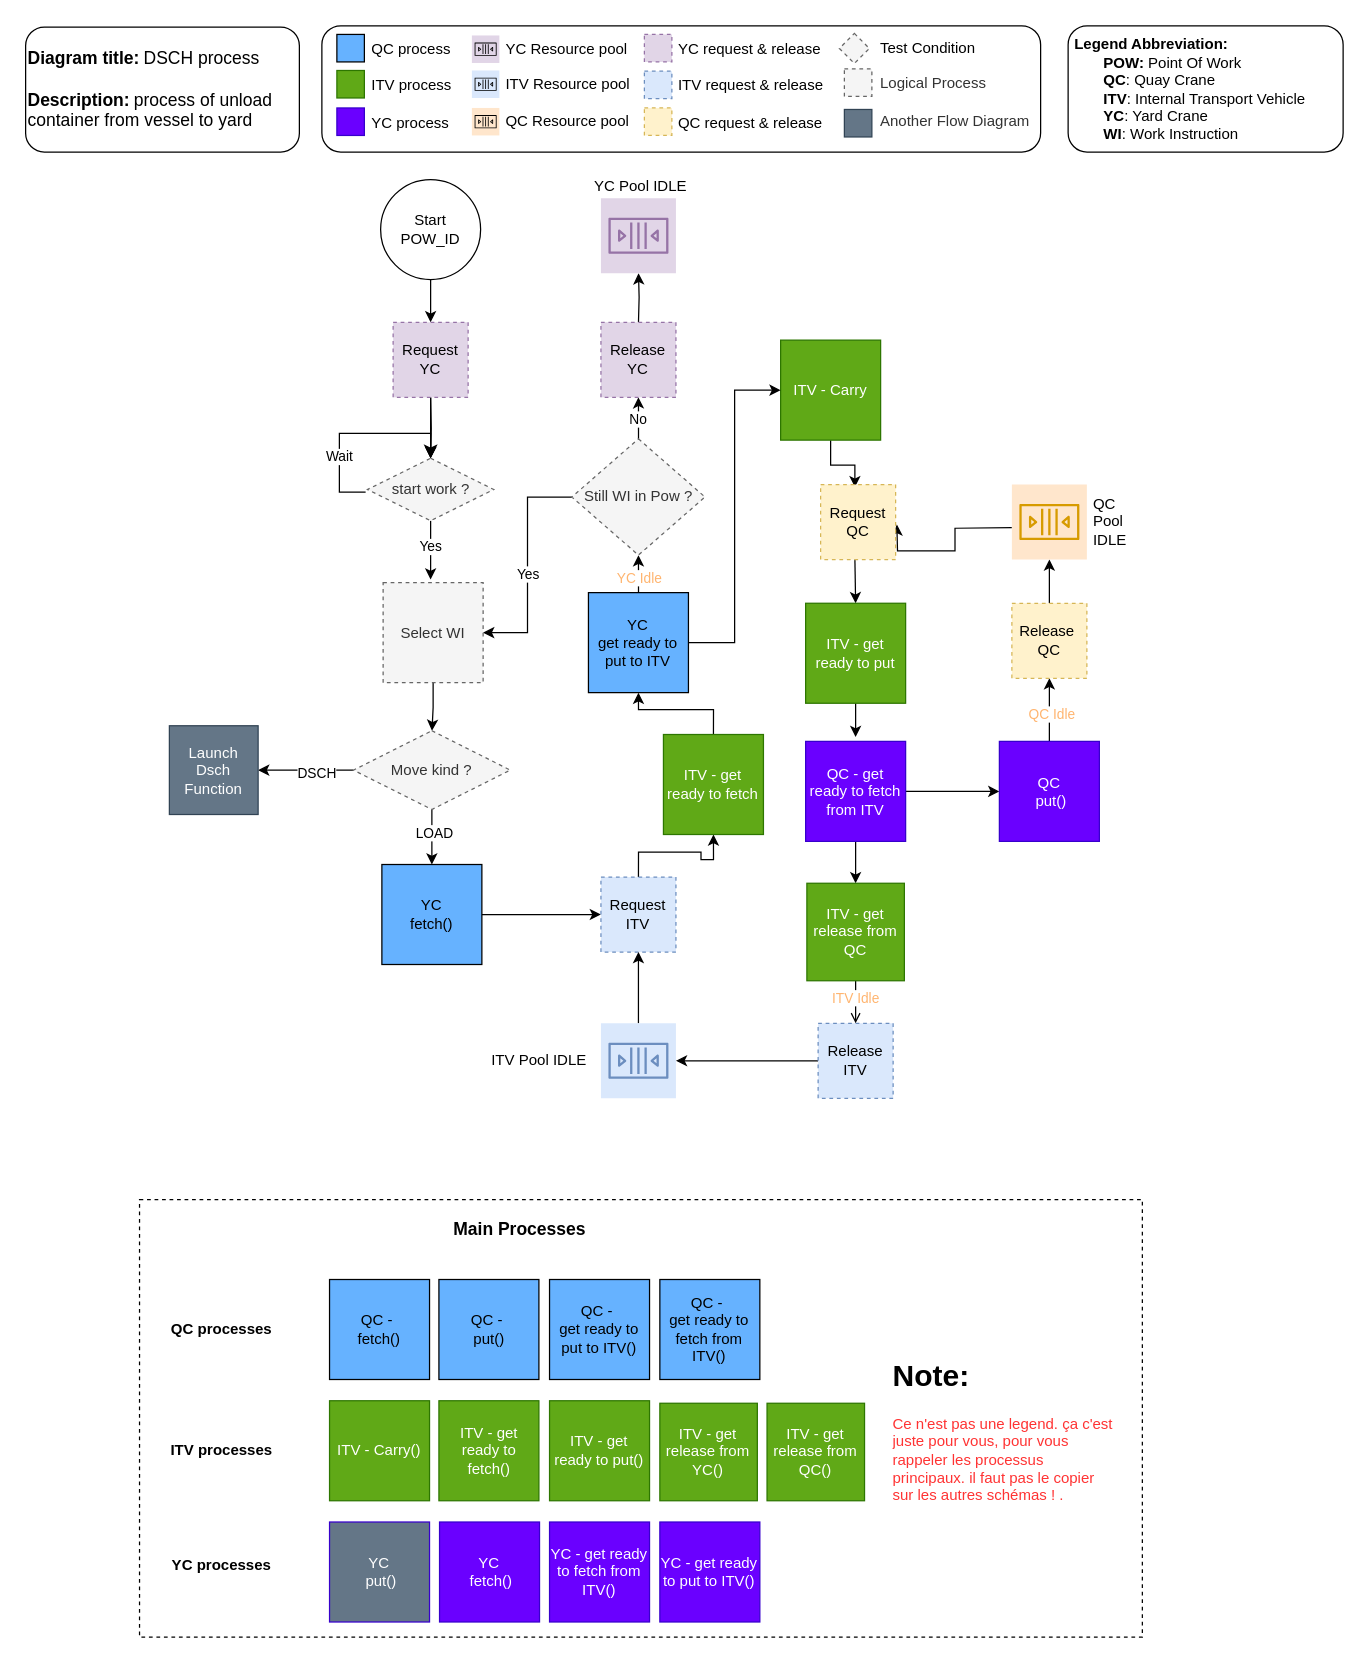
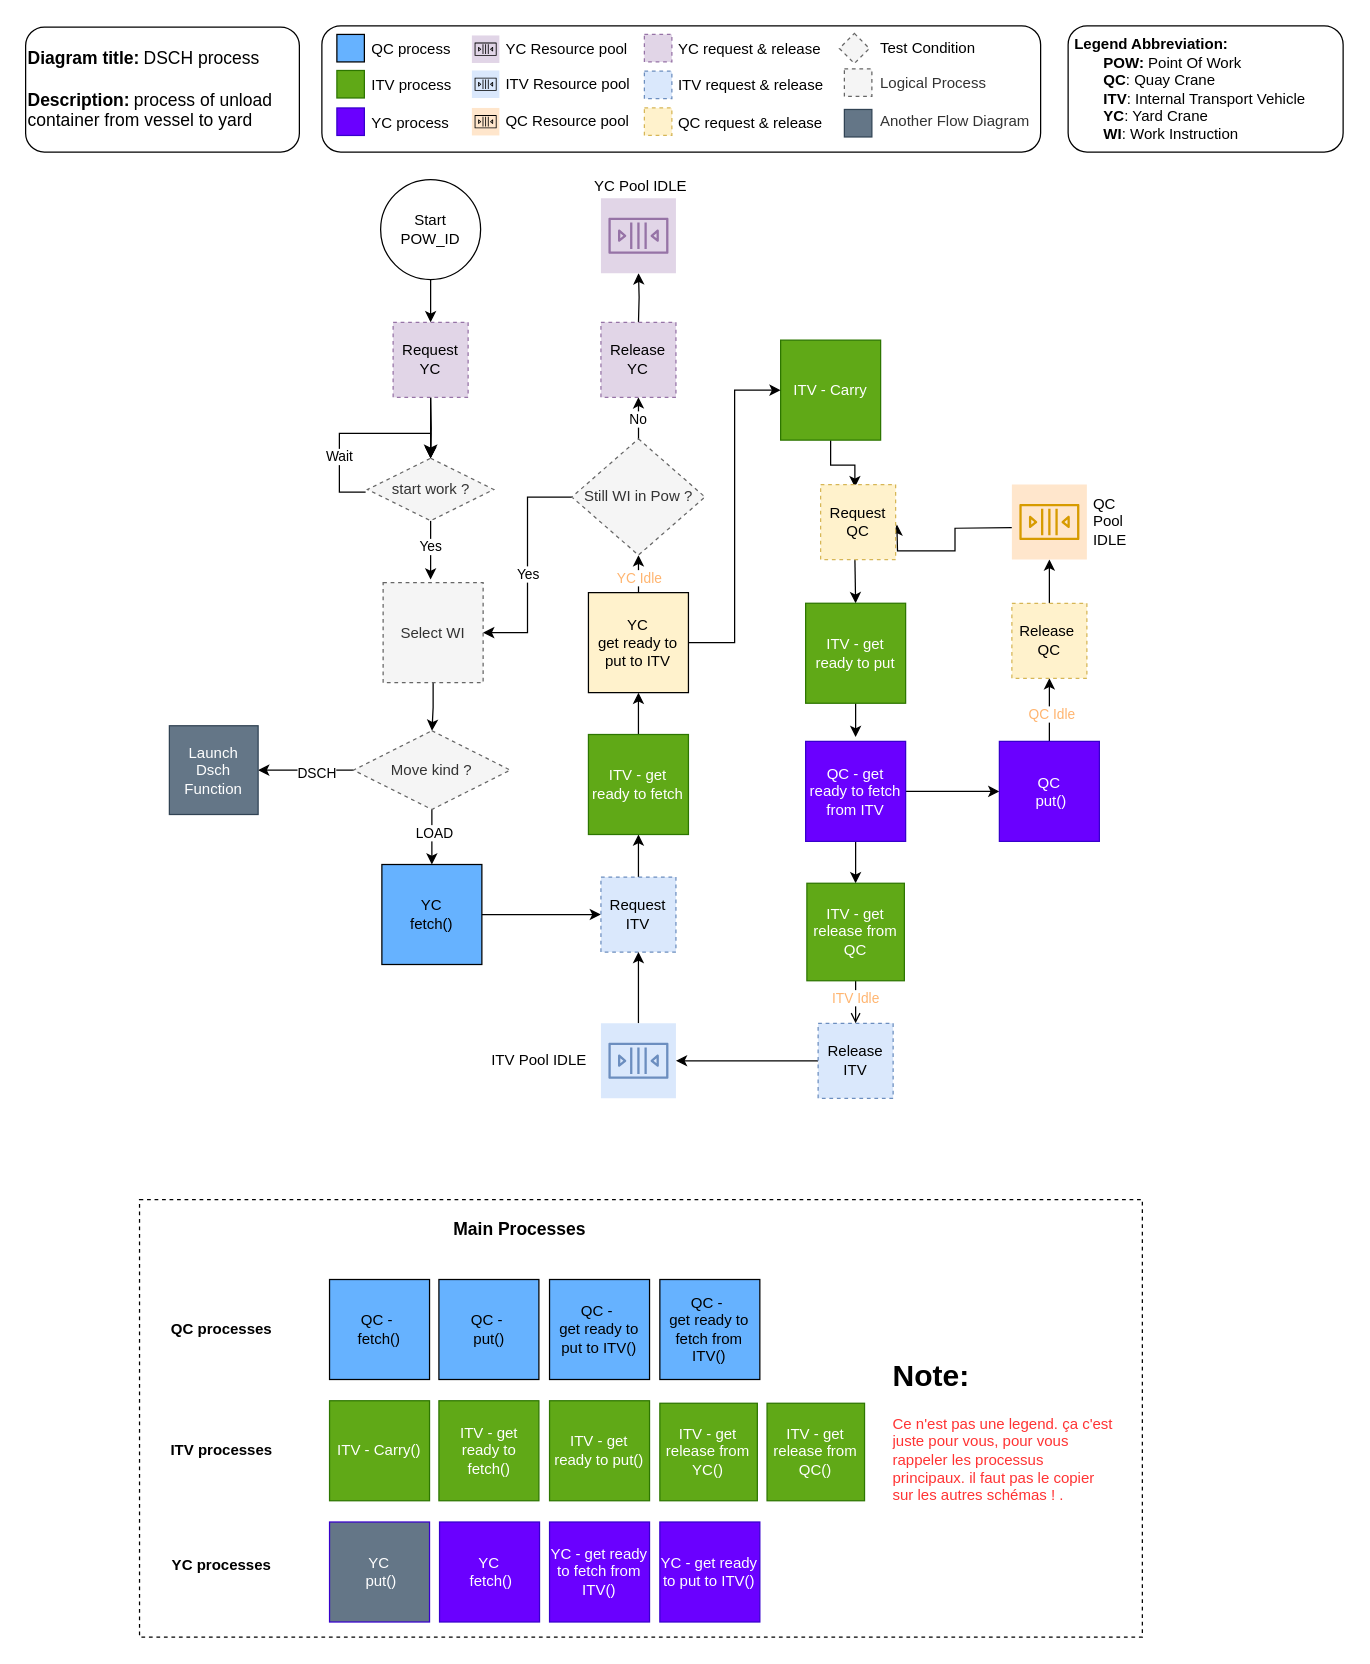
node "YC get ready to put to ITV": fillcolor #66b2ff -> #fff2cc
node "ITV - get ready to fetch": moved (713, 784) -> (638, 784)
